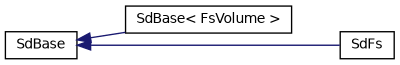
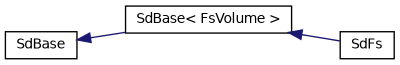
edge "SdFs" -> "SdBase": now "SdFs" -> "SdBase< FsVolume >"
